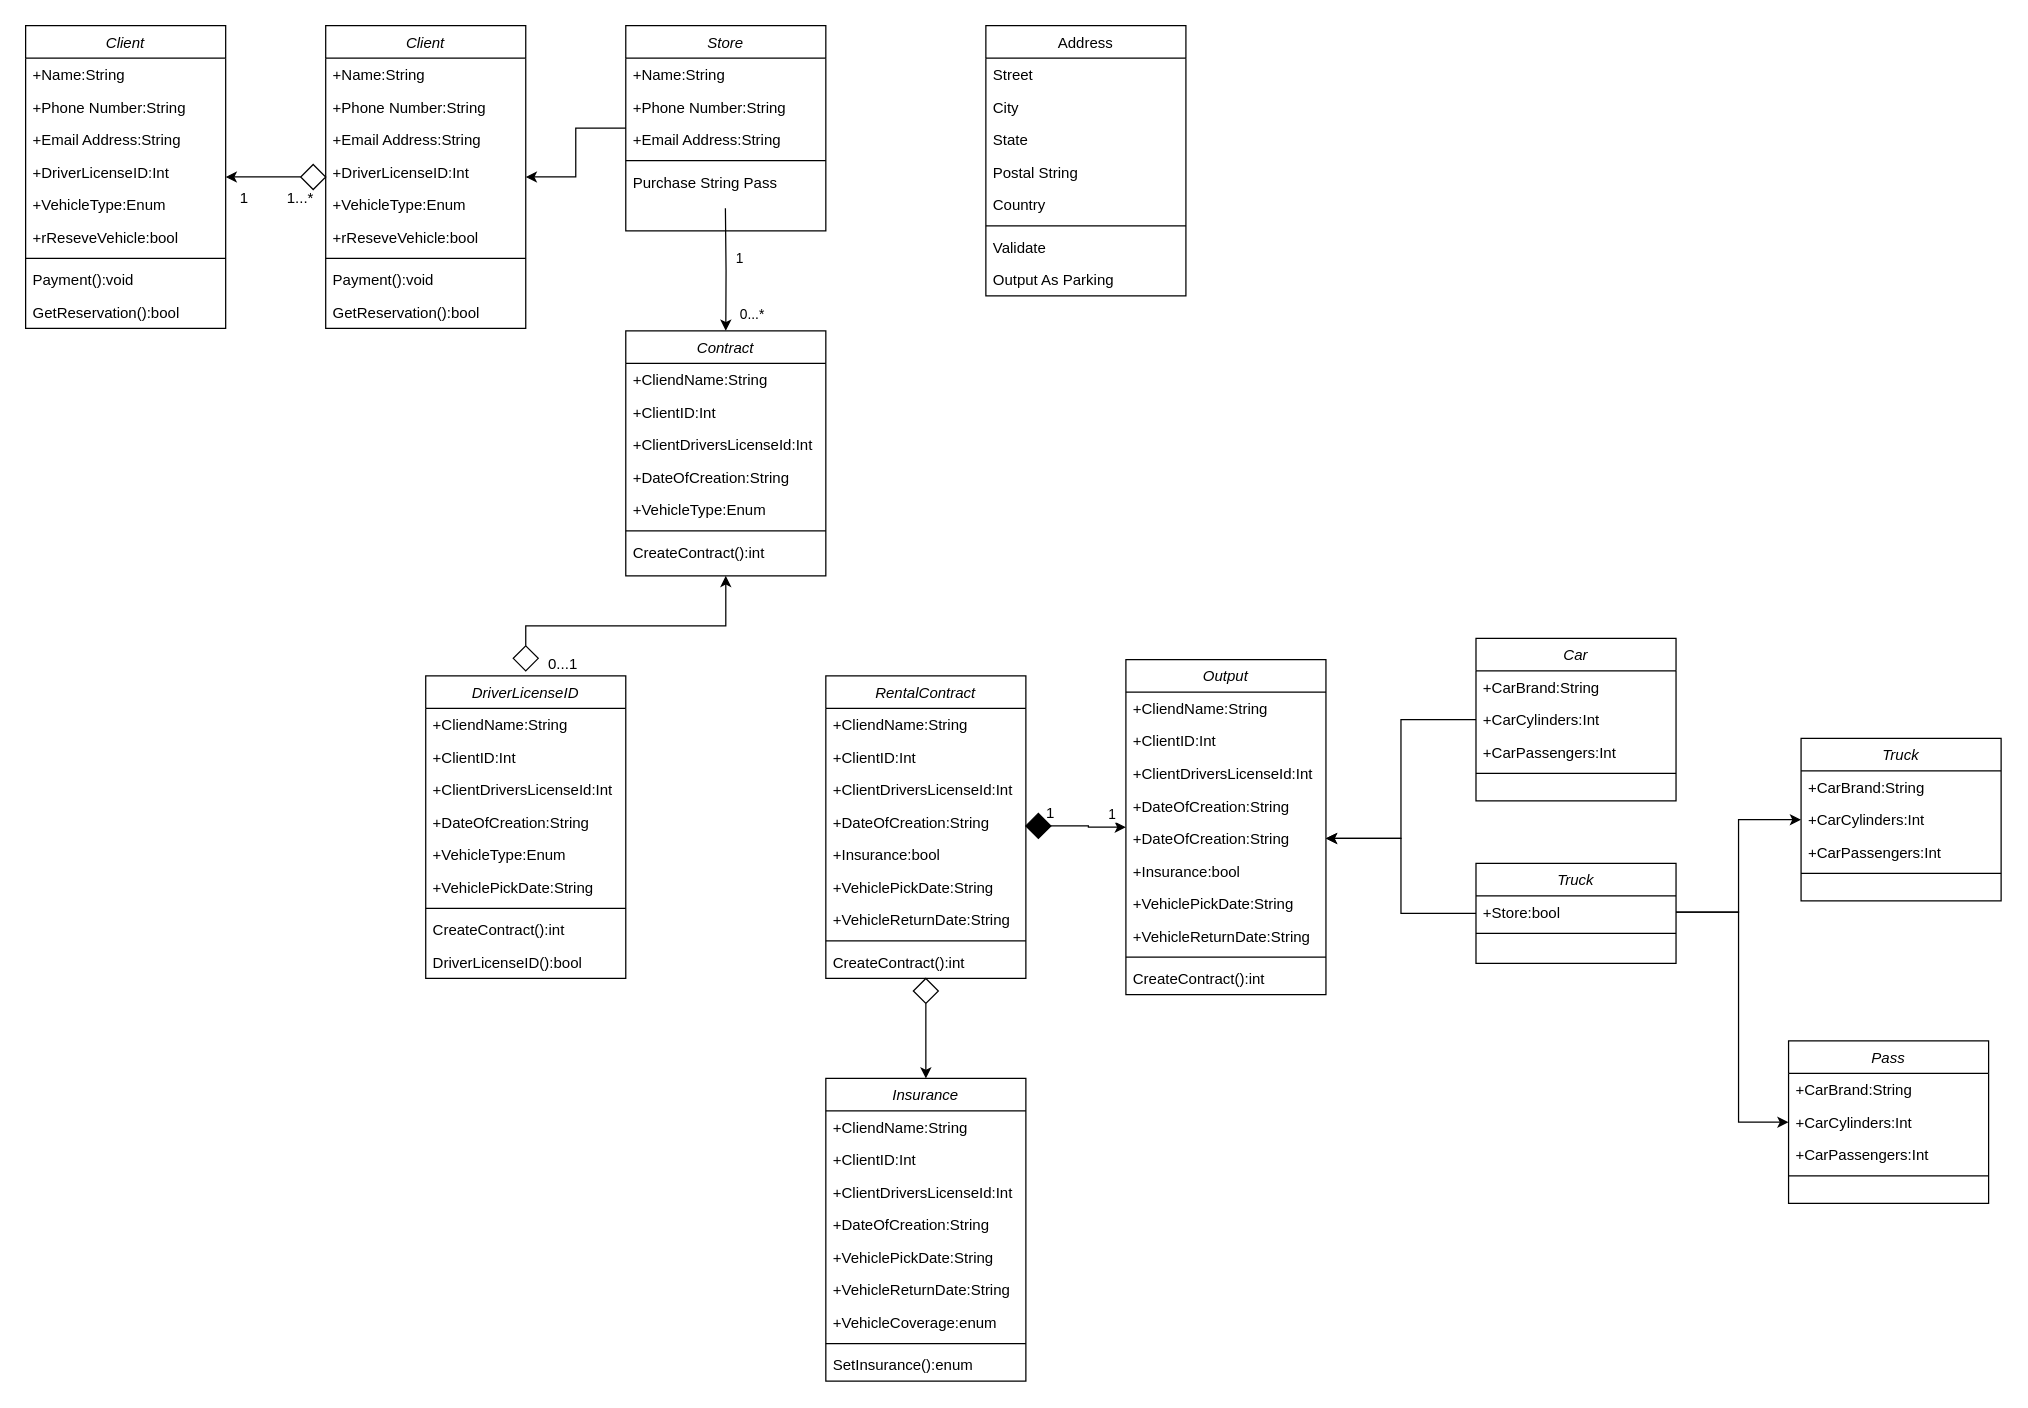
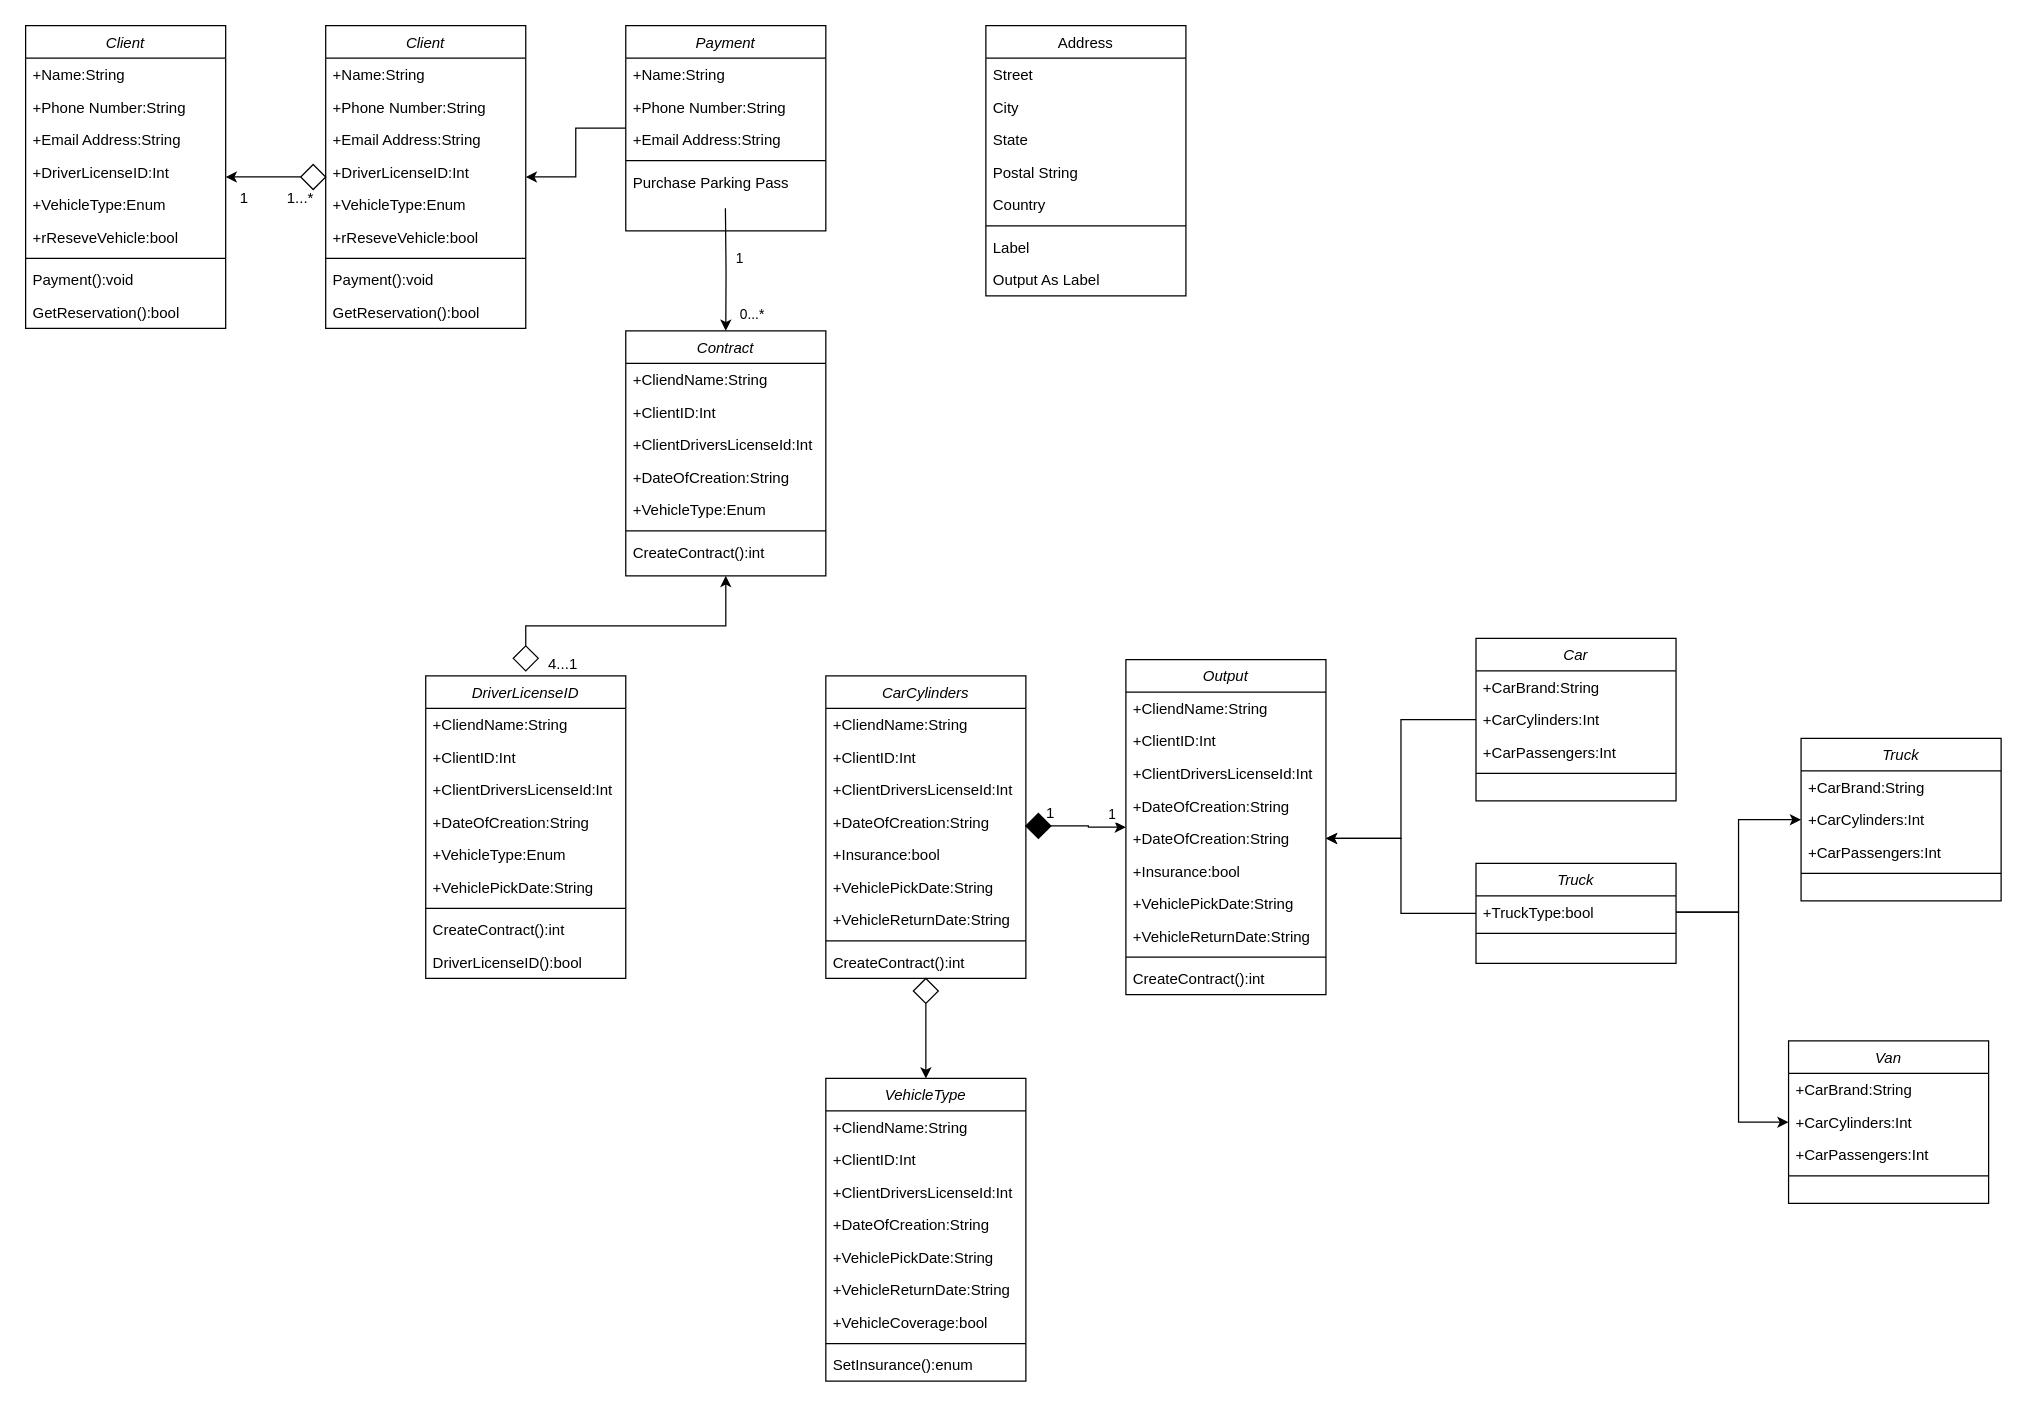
node "Store": label "Store" -> "Payment"
node "Purchase String Pass": label "Purchase String Pass" -> "Purchase Parking Pass"
node "Validate": label "Validate" -> "Label"
node "Output As Parking": label "Output As Parking" -> "Output As Label"
node "0...1": label "0...1" -> "4...1"
node "RentalContract": label "RentalContract" -> "CarCylinders"
node "+Store:bool": label "+Store:bool" -> "+TruckType:bool"
node "Pass": label "Pass" -> "Van"
node "Insurance": label "Insurance" -> "VehicleType"
node "+VehicleCoverage:enum": label "+VehicleCoverage:enum" -> "+VehicleCoverage:bool"
